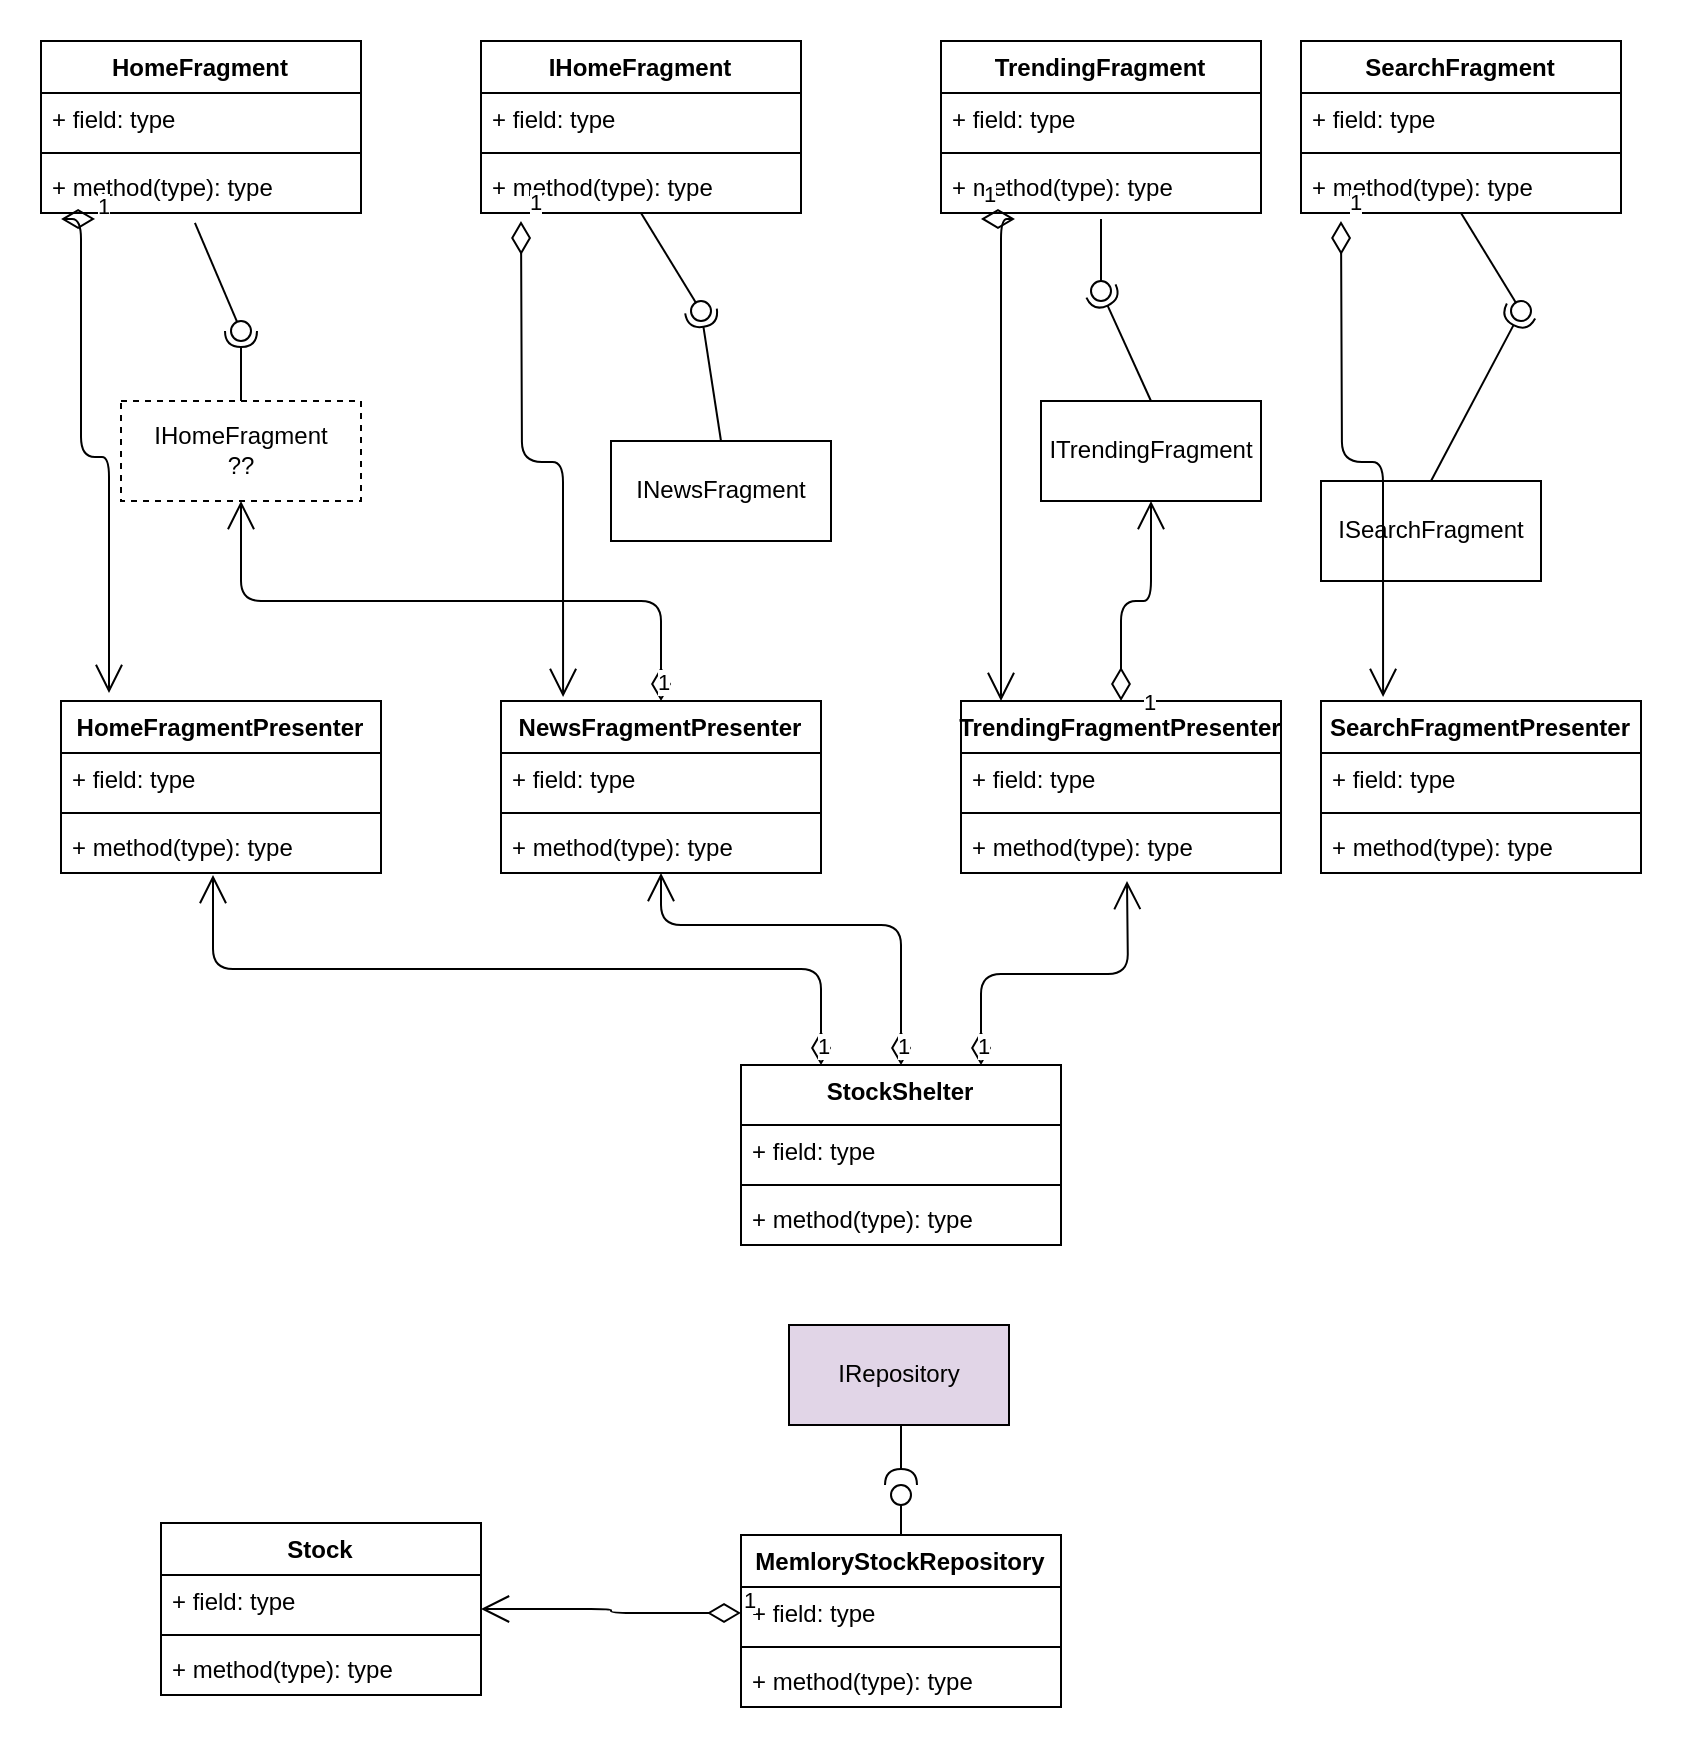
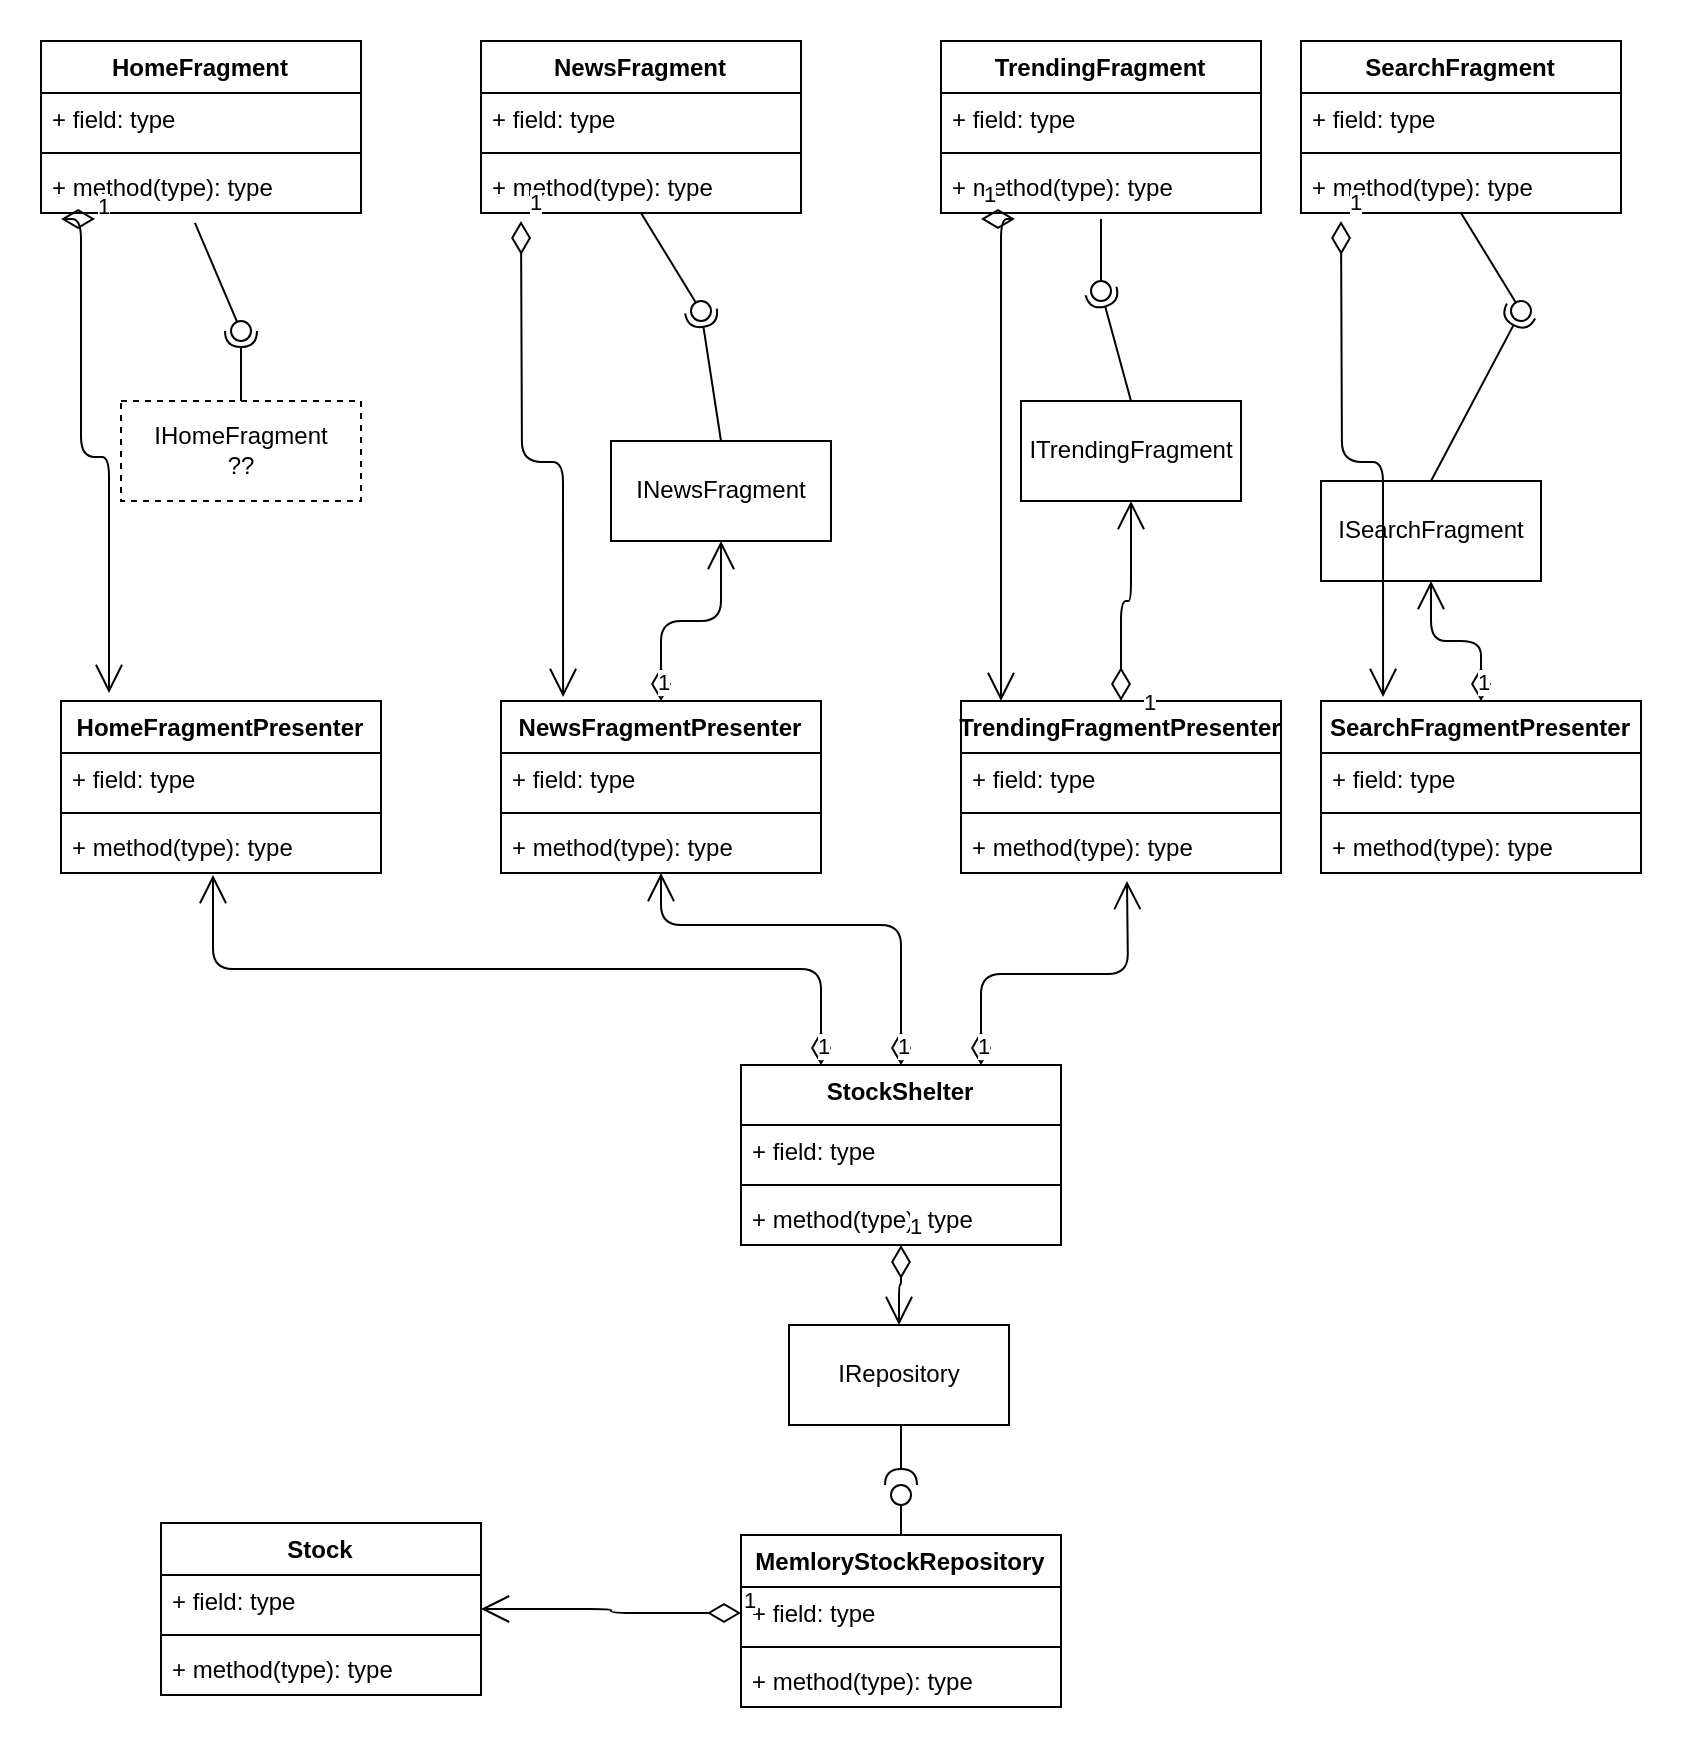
node "IHomeFragment": label "IHomeFragment" -> "NewsFragment"
node "ITrendingFragment": moved (1151, 451) -> (1131, 451)
edge "IHomeFragment ??" -- "NewsFragmentPresenter": now "INewsFragment" -- "NewsFragmentPresenter"
edge "ISearchFragment" -- "SearchFragmentPresenter": added, label "1"
edge "StockShelter" -- "IRepository": added, label "1"
node "IRepository": fillcolor #e1d5e7 -> #ffffff
